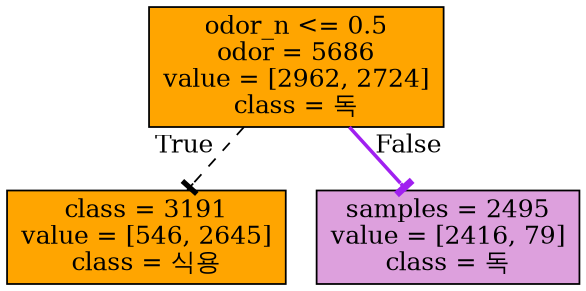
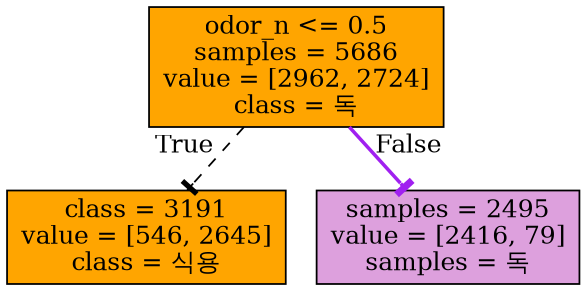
node "odor_n <= 0.5 odor = 5686 value = [2962, 2724] class = 독": label "odor_n <= 0.5 odor = 5686 value = [2962, 2724] class = 독" -> "odor_n <= 0.5 samples = 5686 value = [2962, 2724] class = 독"
node "samples = 2495 value = [2416, 79] class = 독": label "samples = 2495 value = [2416, 79] class = 독" -> "samples = 2495 value = [2416, 79] samples = 독"
